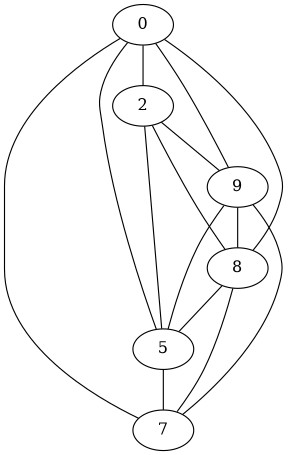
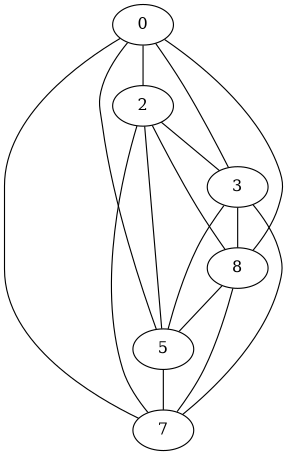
node "9": label "9" -> "3"
edge "2" -- "7": added
